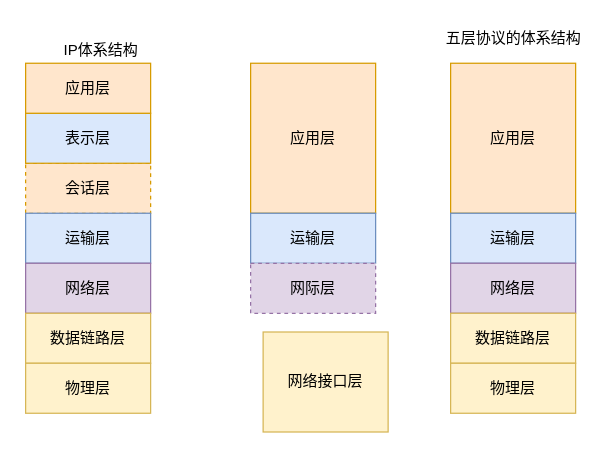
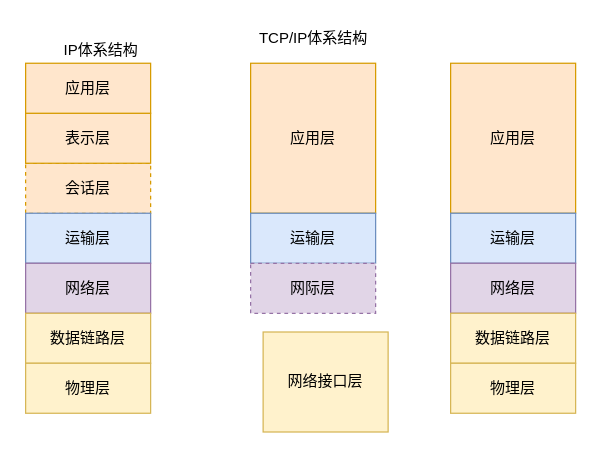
node "TCP/IP体系结构": added
node "五层协议的体系结构": removed
node "表示层": fillcolor #dae8fc -> #ffe6cc
